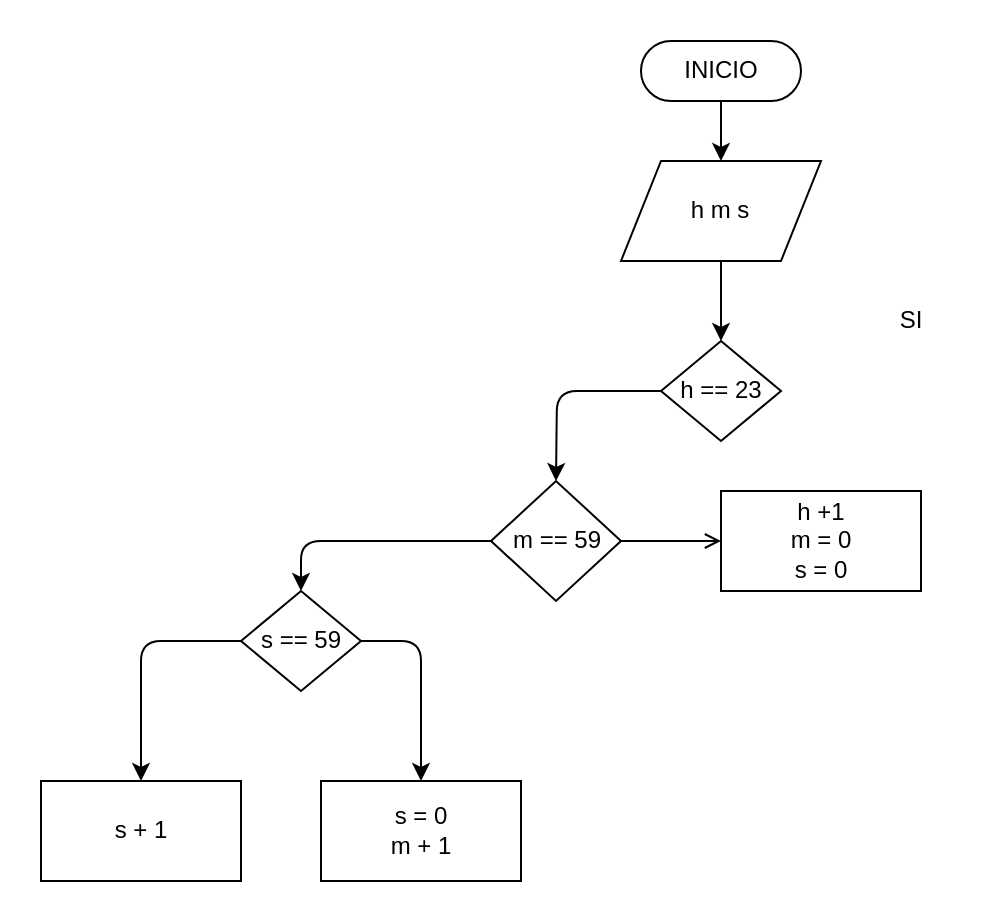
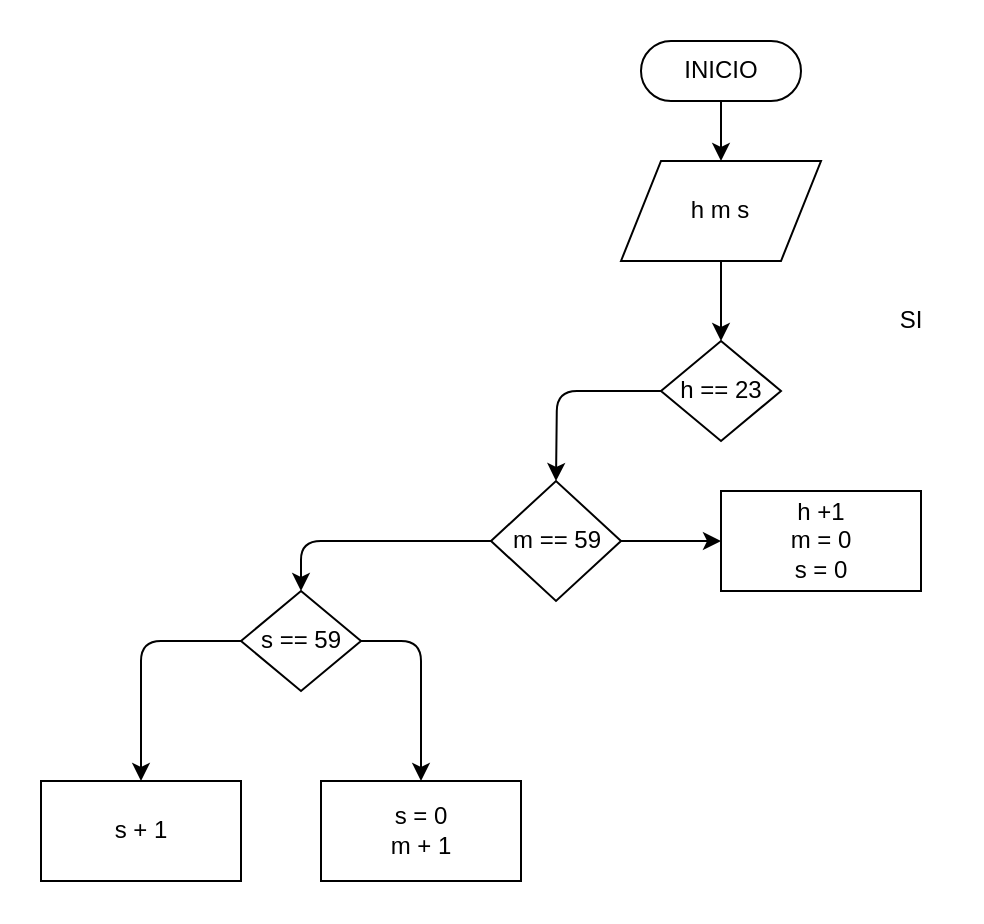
edge "m == 59" -> "h +1 m = 0 s = 0": arrowhead open -> classic
